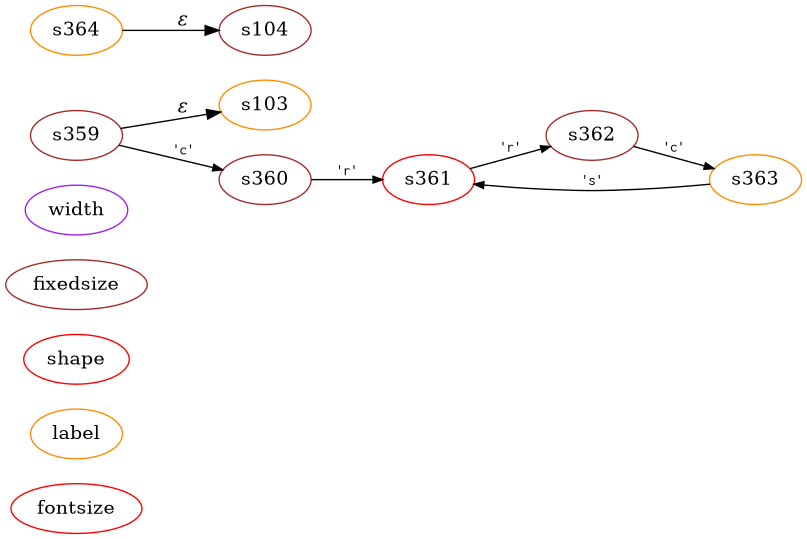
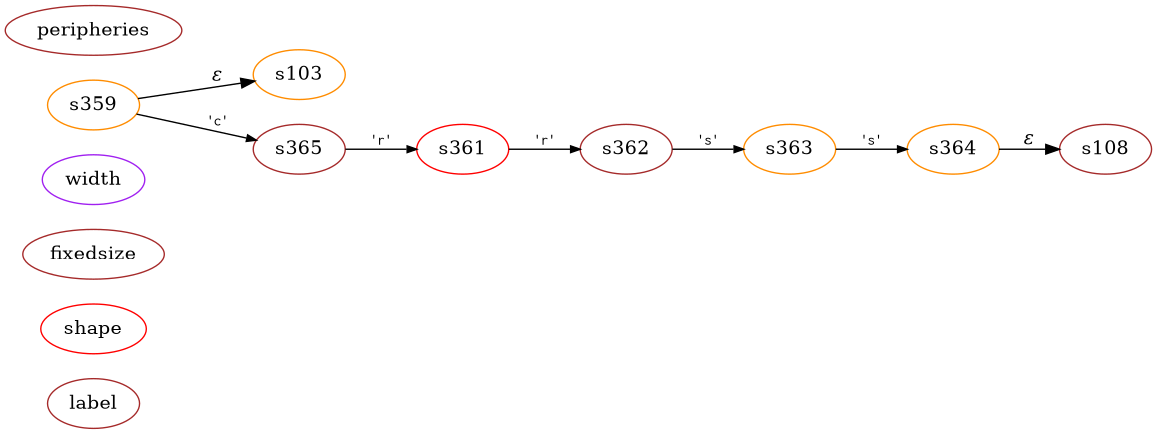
node "peripheries": added
node "s104": label "s104" -> "s108"
node "s359": color brown -> darkorange
edge "s362" -> "s363": label "'c'" -> "'s'"
node "s360": label "s360" -> "s365"
edge "s363" -> "s361": now "s363" -> "s364"
node "label": color darkorange -> brown
node "fontsize": removed
